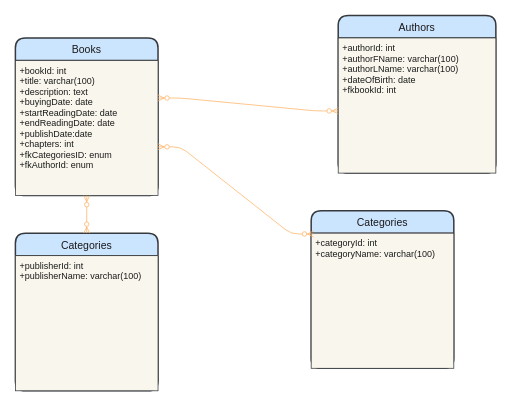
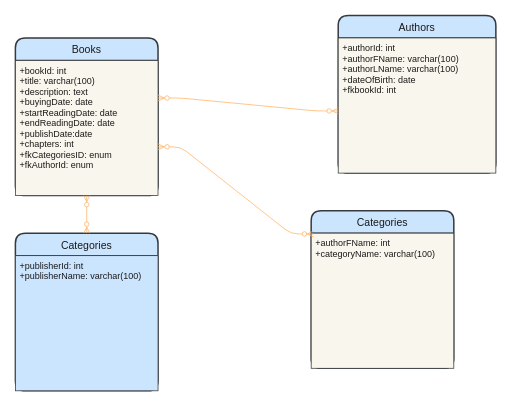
node "+categoryId: int +categoryName: varchar(100)": label "+categoryId: int +categoryName: varchar(100)" -> "+authorFName: int +categoryName: varchar(100)"
node "+publisherId: int +publisherName: varchar(100)": fillcolor #f9f7ed -> #cce5ff
